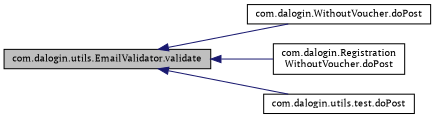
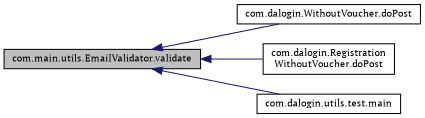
node "com.dalogin.utils.EmailValidator.validate": label "com.dalogin.utils.EmailValidator.validate" -> "com.main.utils.EmailValidator.validate"
node "com.dalogin.utils.test.doPost": label "com.dalogin.utils.test.doPost" -> "com.dalogin.utils.test.main"
